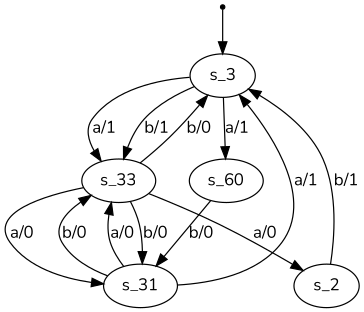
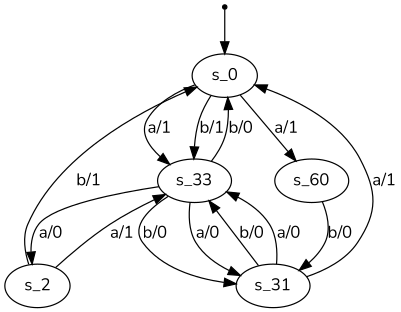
node "s_3": label "s_3" -> "s_0"
edge "s_2" -> "s_33": added, label "a/1"
